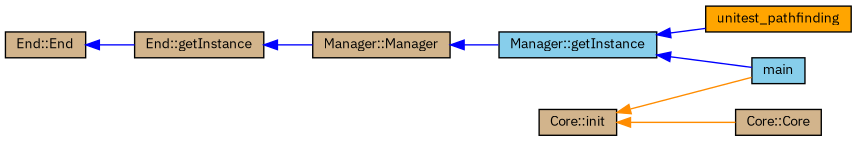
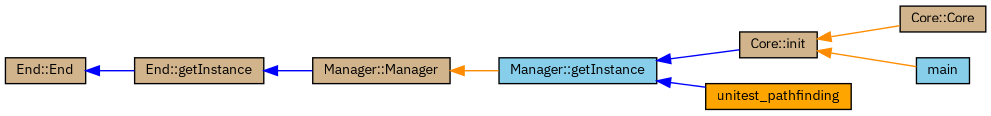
edge "Manager::getInstance" -> "Manager::Manager": color blue -> darkorange
edge "main" -> "Manager::getInstance": now "Core::init" -> "Manager::getInstance"
